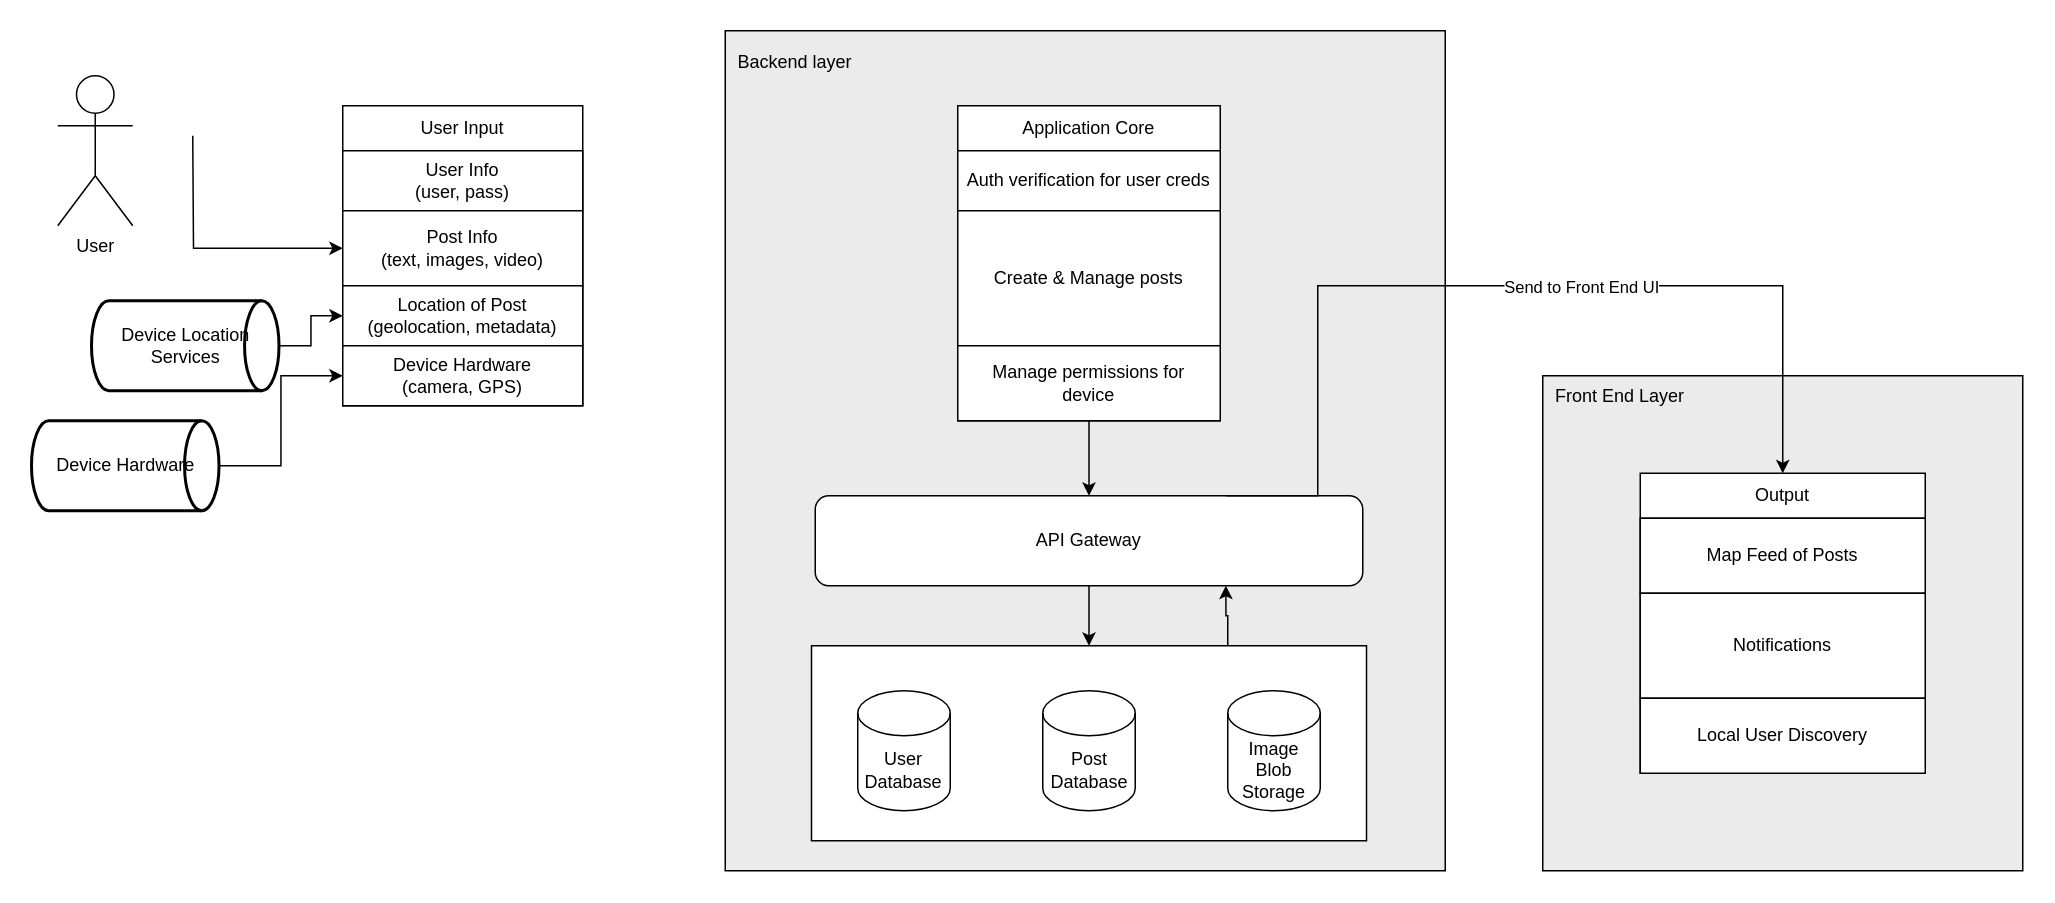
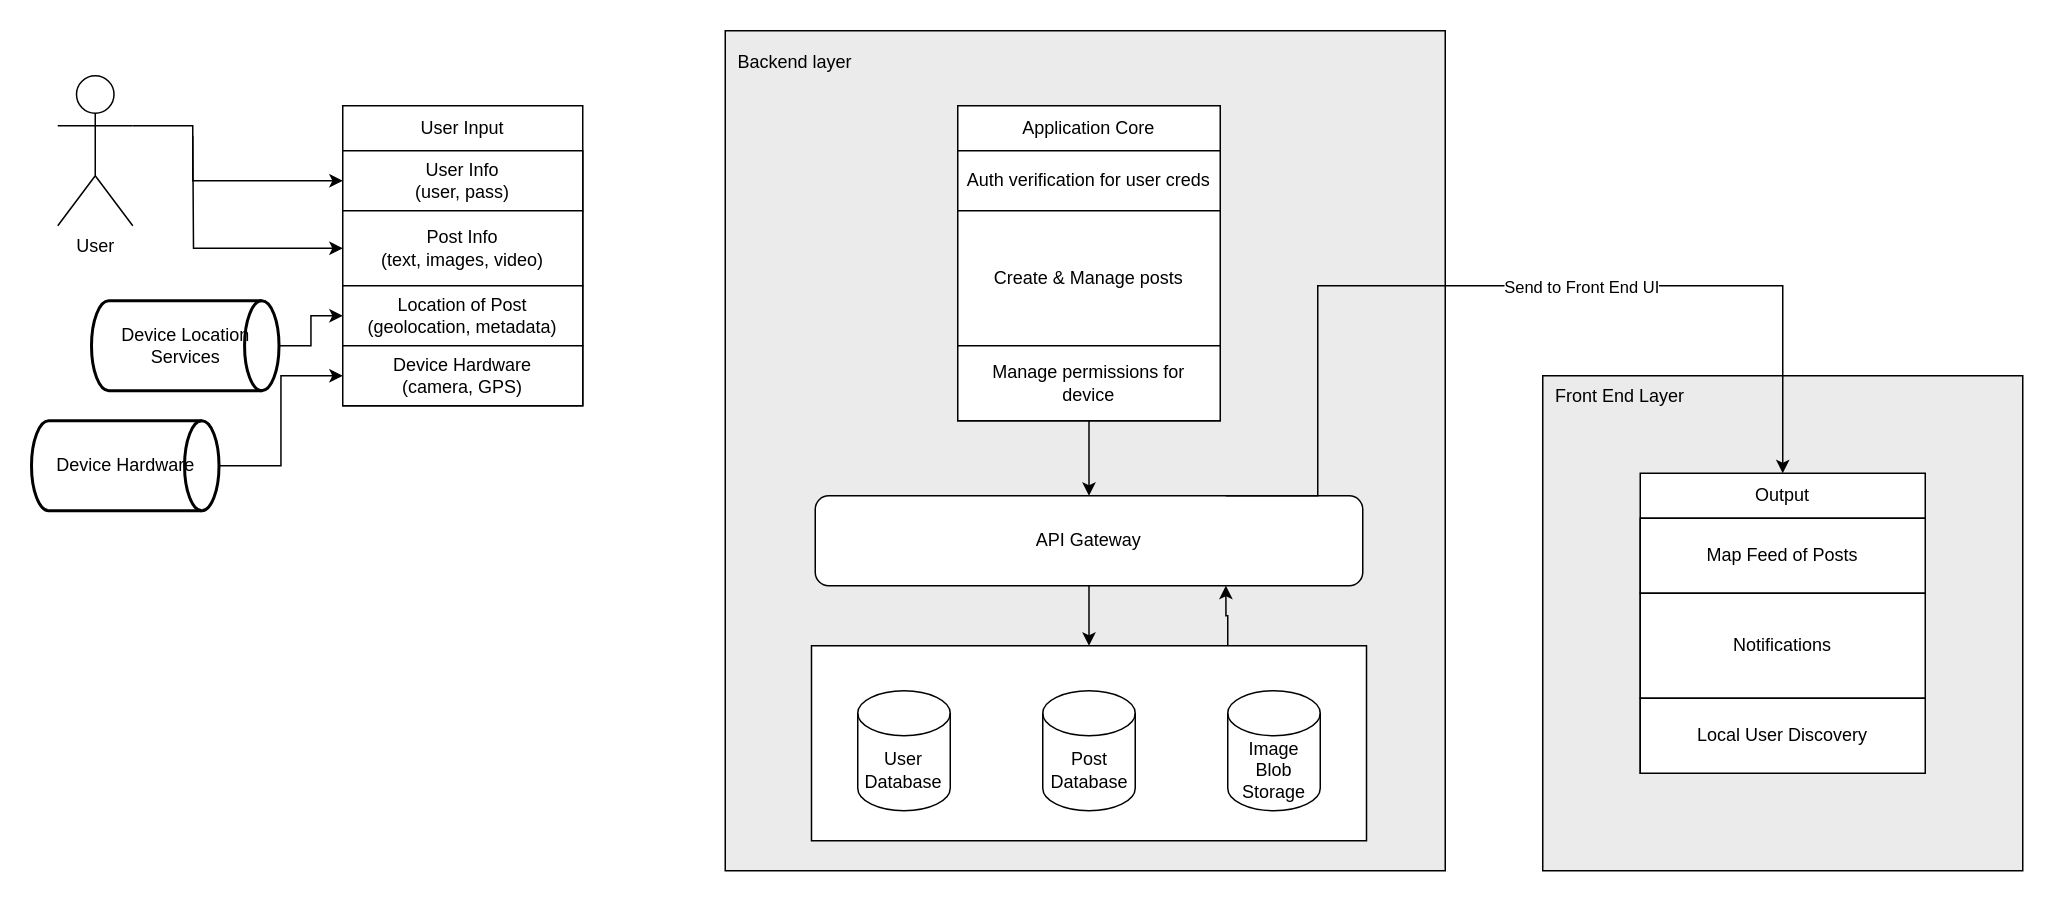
edge "User" -> "User Info (user, pass)": added
